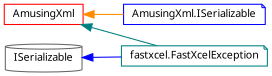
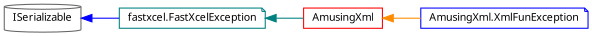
node "AmusingXml.ISerializable": label "AmusingXml.ISerializable" -> "AmusingXml.XmlFunException"
edge "fastxcel.FastXcelException" -> "AmusingXml": reversed
